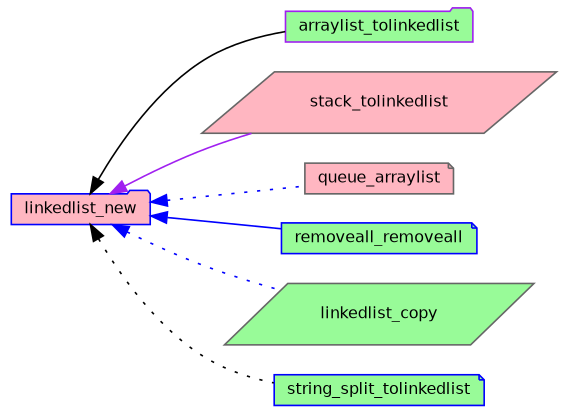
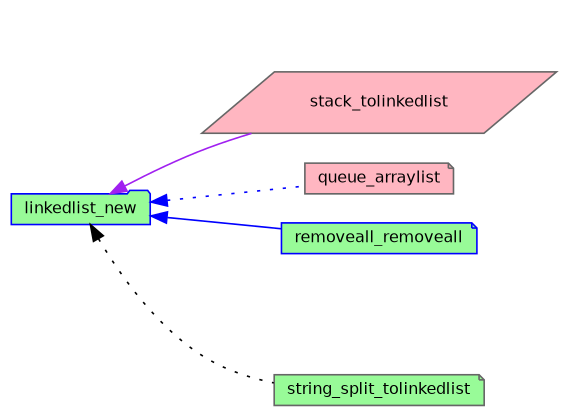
node "arraylist_tolinkedlist": removed
node "linkedlist_new": fillcolor lightpink -> palegreen
node "linkedlist_copy": removed
node "string_split_tolinkedlist": color blue -> gray40
